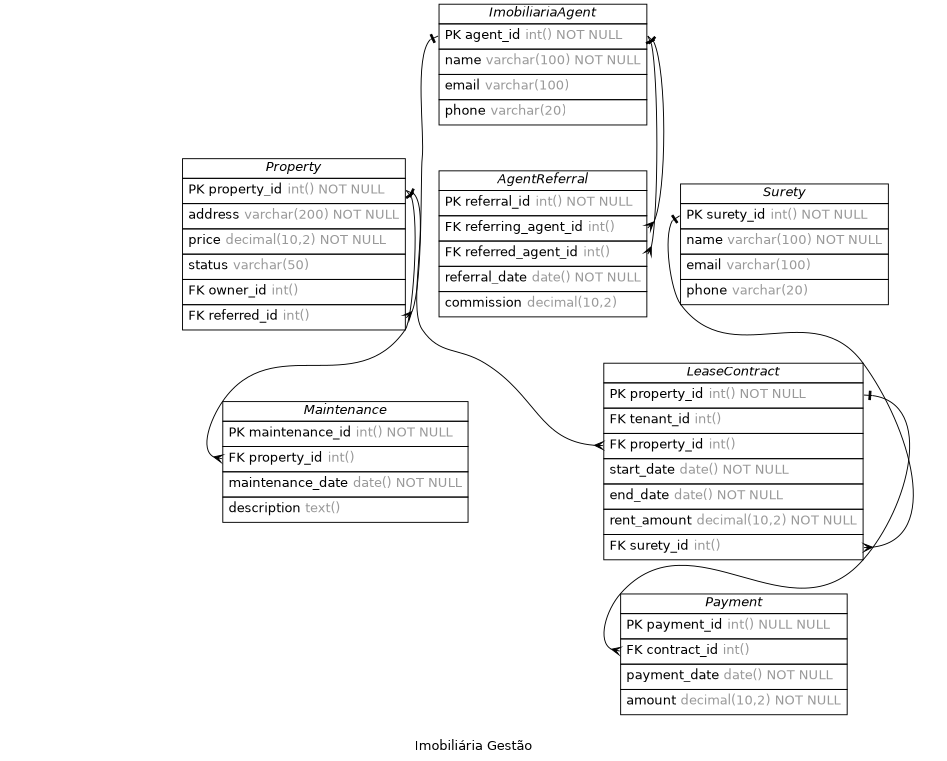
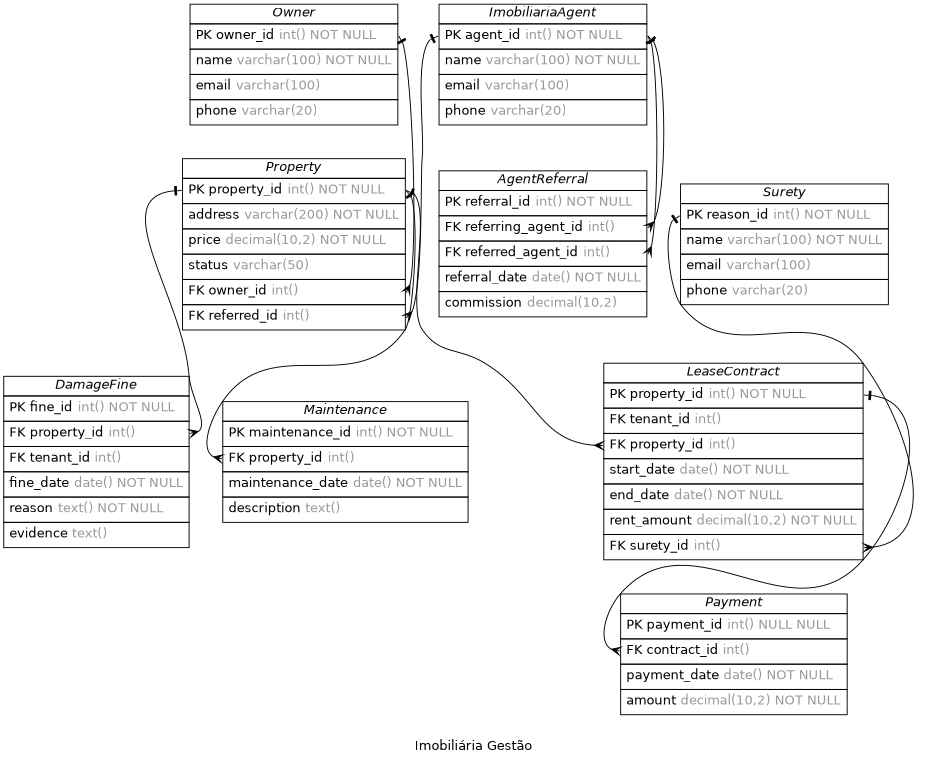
node "Owner": added
node "Surety": text "PK surety_id" -> "PK reason_id"
node "DamageFine": added
